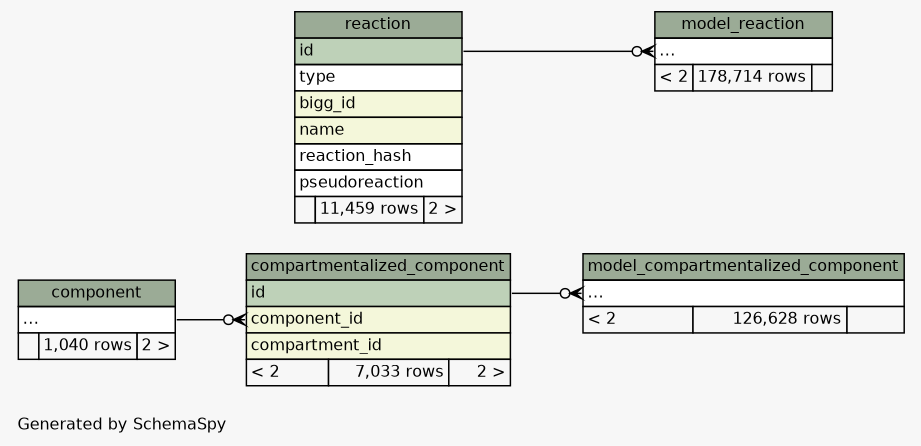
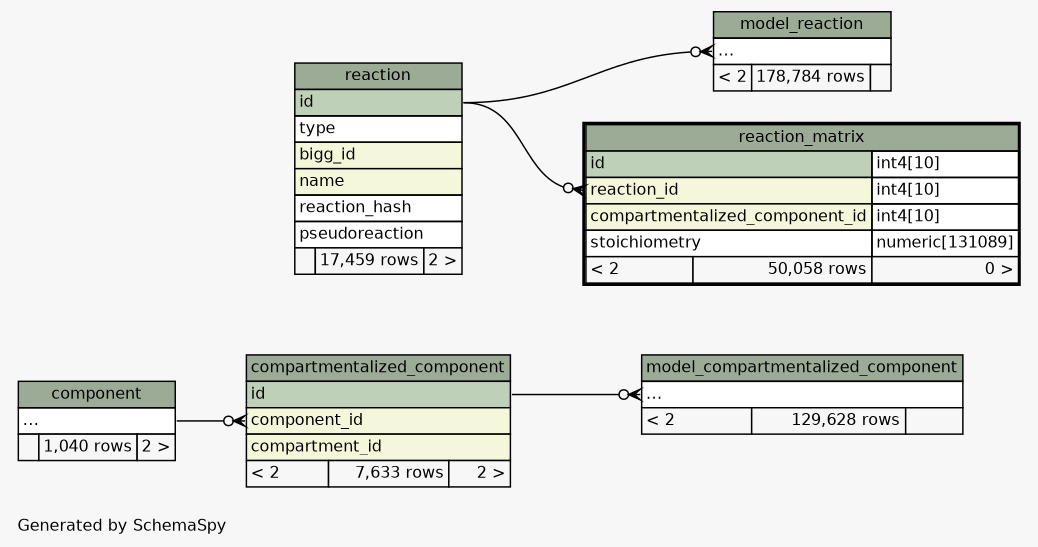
node "model_reaction": text "178,714 rows" -> "178,784 rows"
node "reaction_matrix": added
node "reaction": text "11,459 rows" -> "17,459 rows"
node "model_compartmentalized_component": text "126,628 rows" -> "129,628 rows"
node "compartmentalized_component": text "7,033 rows" -> "7,633 rows"
